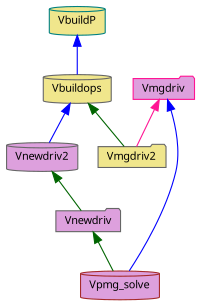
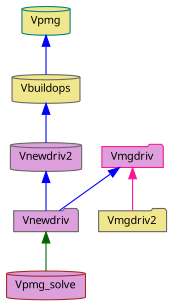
node "VbuildP": label "VbuildP" -> "Vpmg"
edge "Vmgdriv2" -> "Vbuildops": removed
edge "Vpmg_solve" -> "Vmgdriv": now "Vnewdriv" -> "Vmgdriv"
edge "Vnewdriv" -> "Vnewdriv2": color darkgreen -> blue
